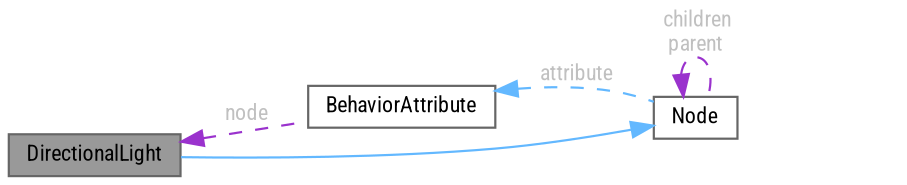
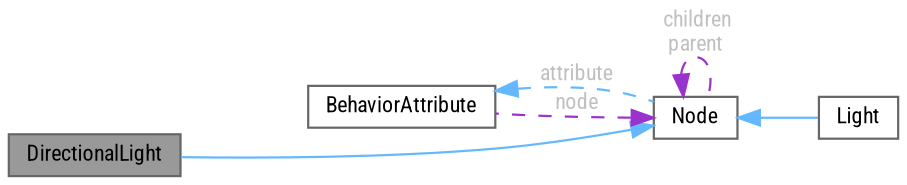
node "Light": added
edge "BehaviorAttribute" -> "DirectionalLight": now "BehaviorAttribute" -> "Node"
